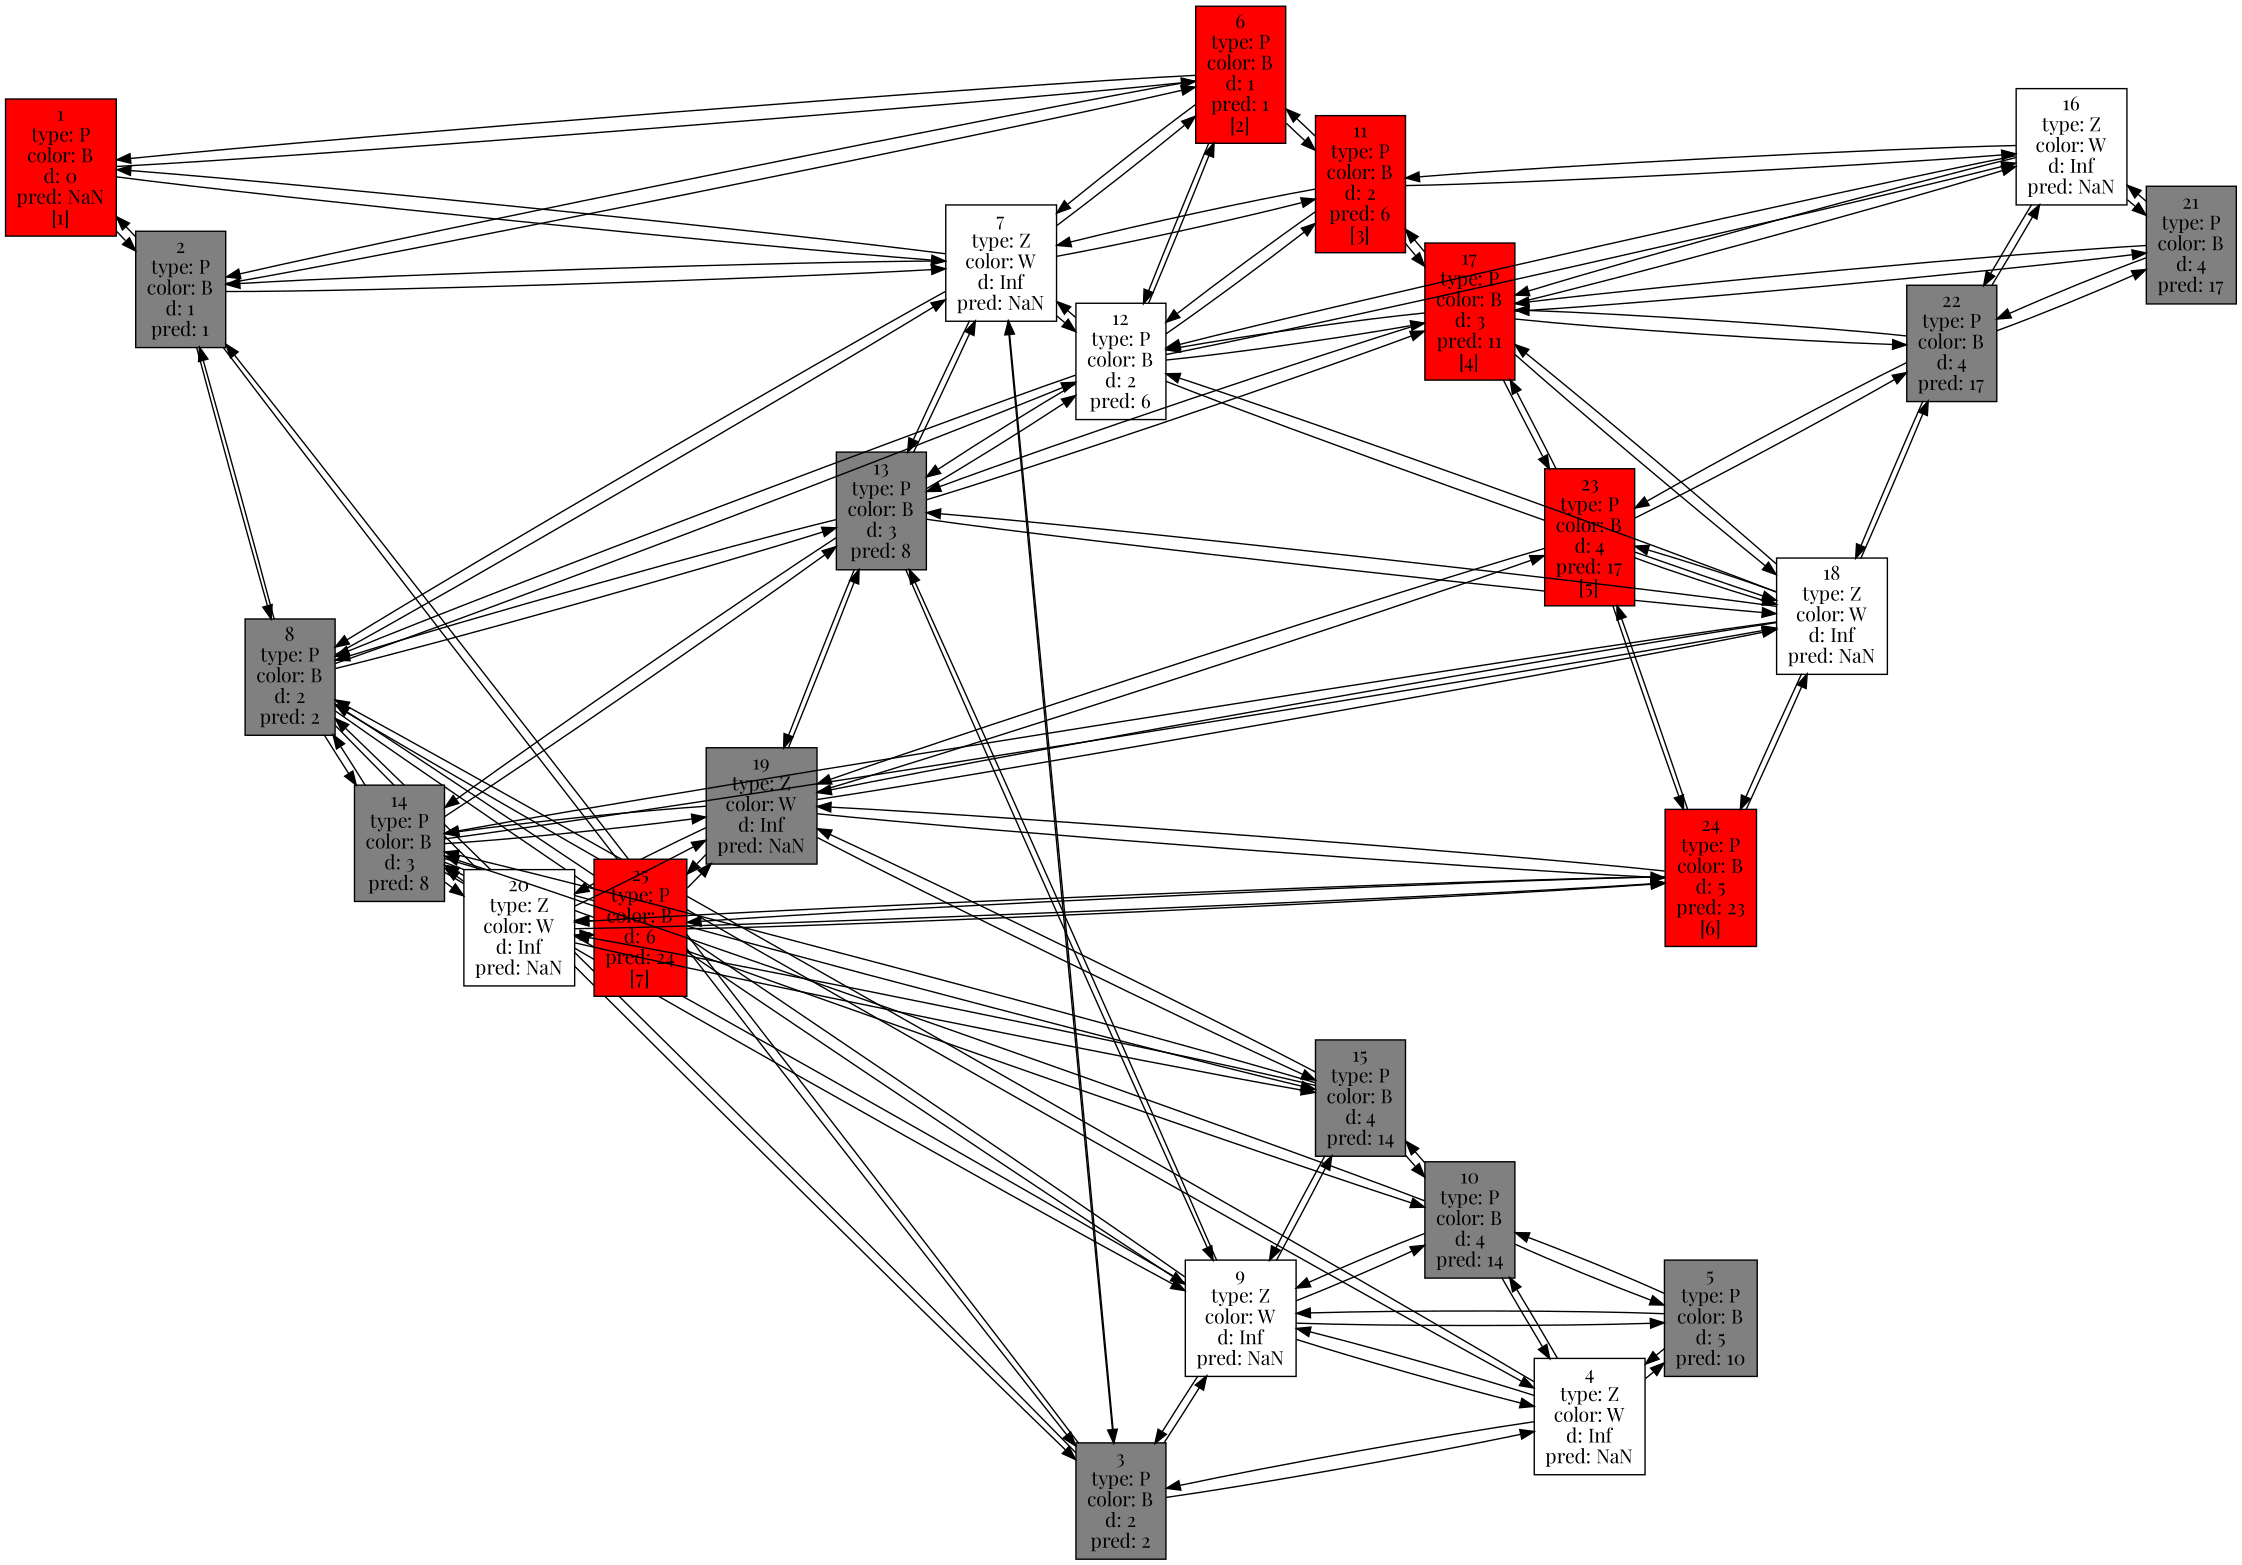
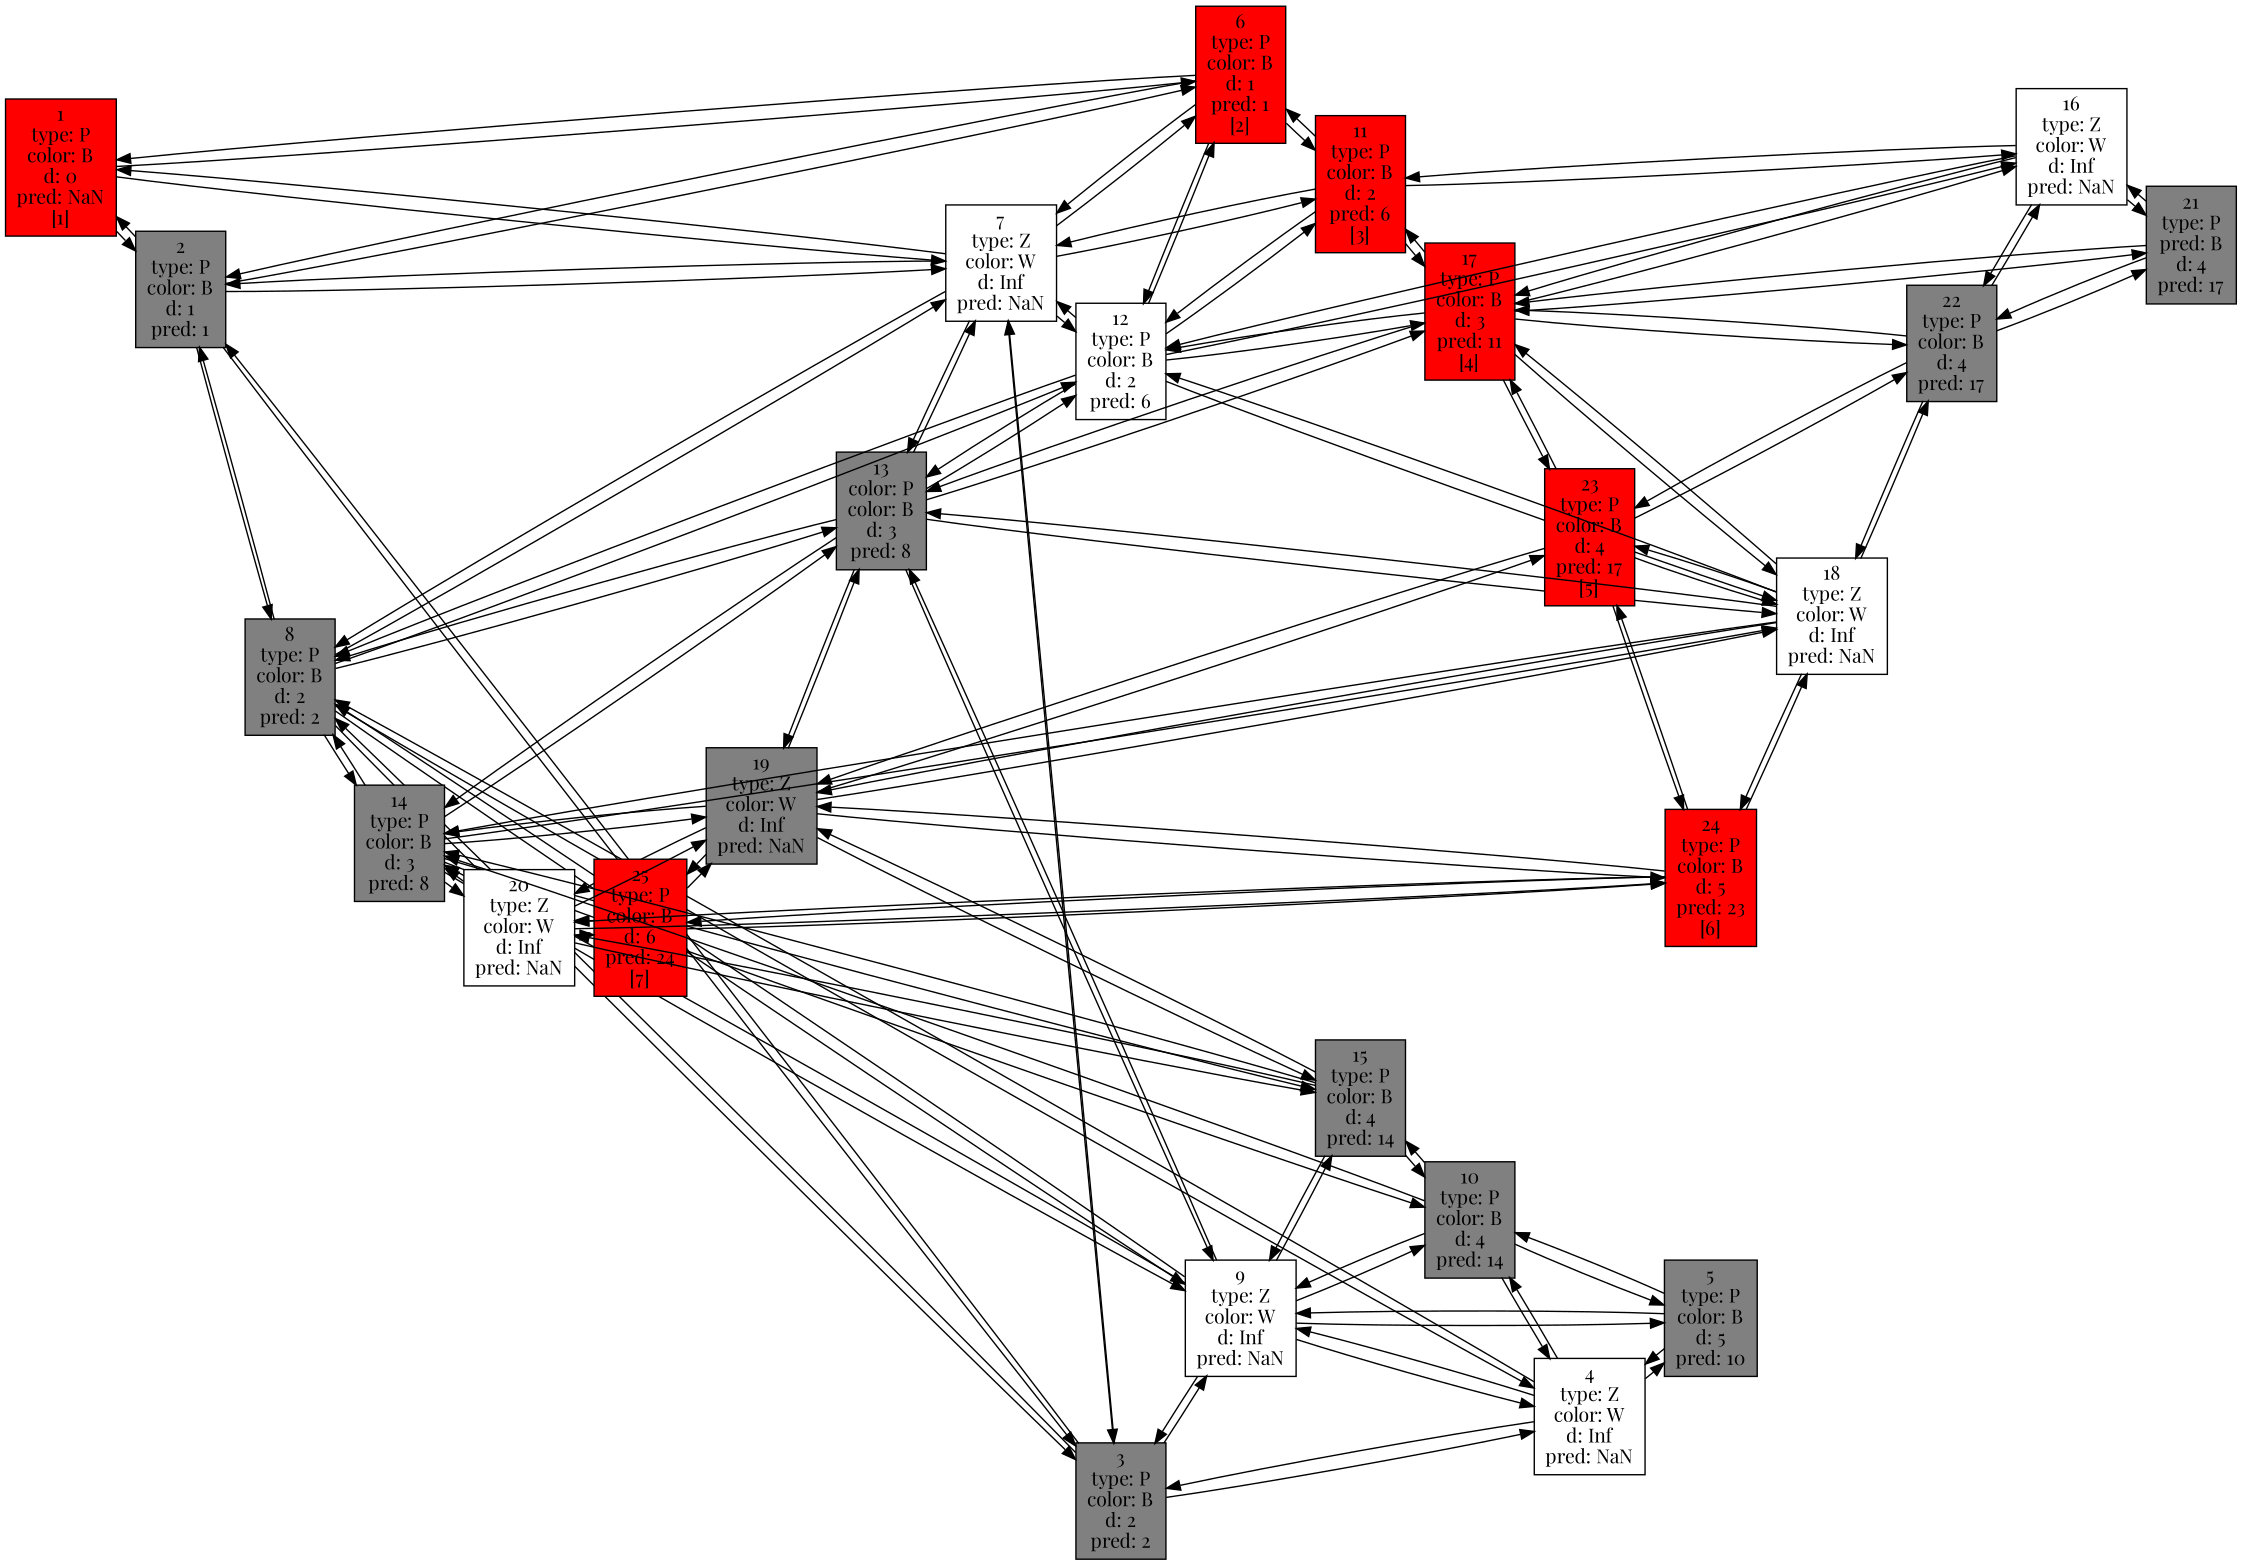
node "21 type: P color: B d: 4 pred: 17": label "21 type: P color: B d: 4 pred: 17" -> "21 type: P pred: B d: 4 pred: 17"
node "13 type: P color: B d: 3 pred: 8": label "13 type: P color: B d: 3 pred: 8" -> "13 color: P color: B d: 3 pred: 8"
